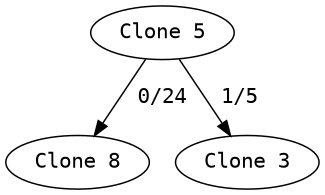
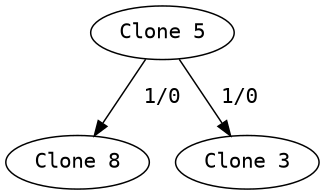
edge "Clone 5" -> "Clone 8": label " 0/24" -> " 1/0"
edge "Clone 5" -> "Clone 3": label " 1/5" -> " 1/0"
